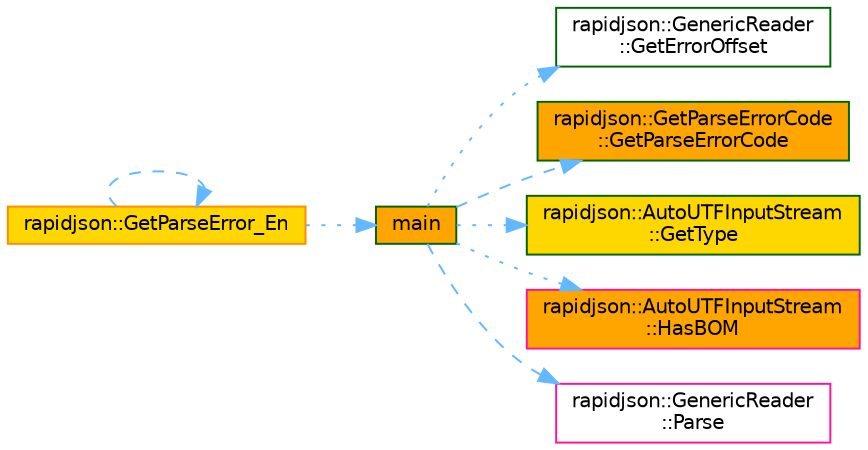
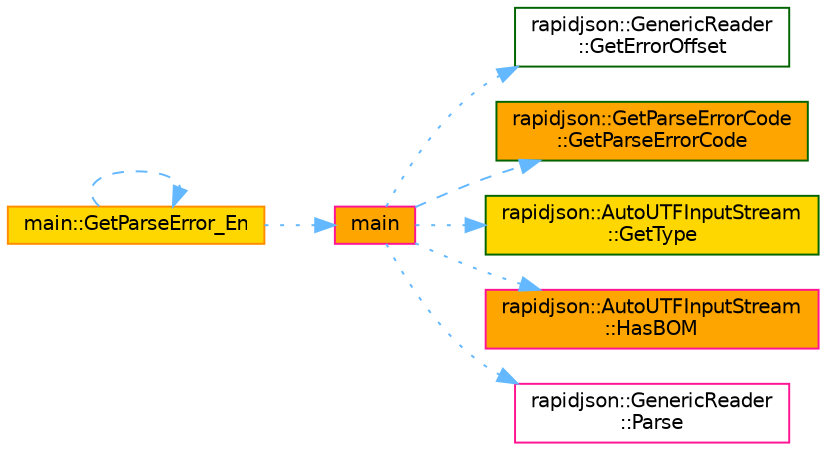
node "rapidjson::GetParseError_En": label "rapidjson::GetParseError_En" -> "main::GetParseError_En"
node "main": color darkgreen -> deeppink
edge "main" -> "rapidjson::GenericReader ::Parse": style dashed -> dotted
